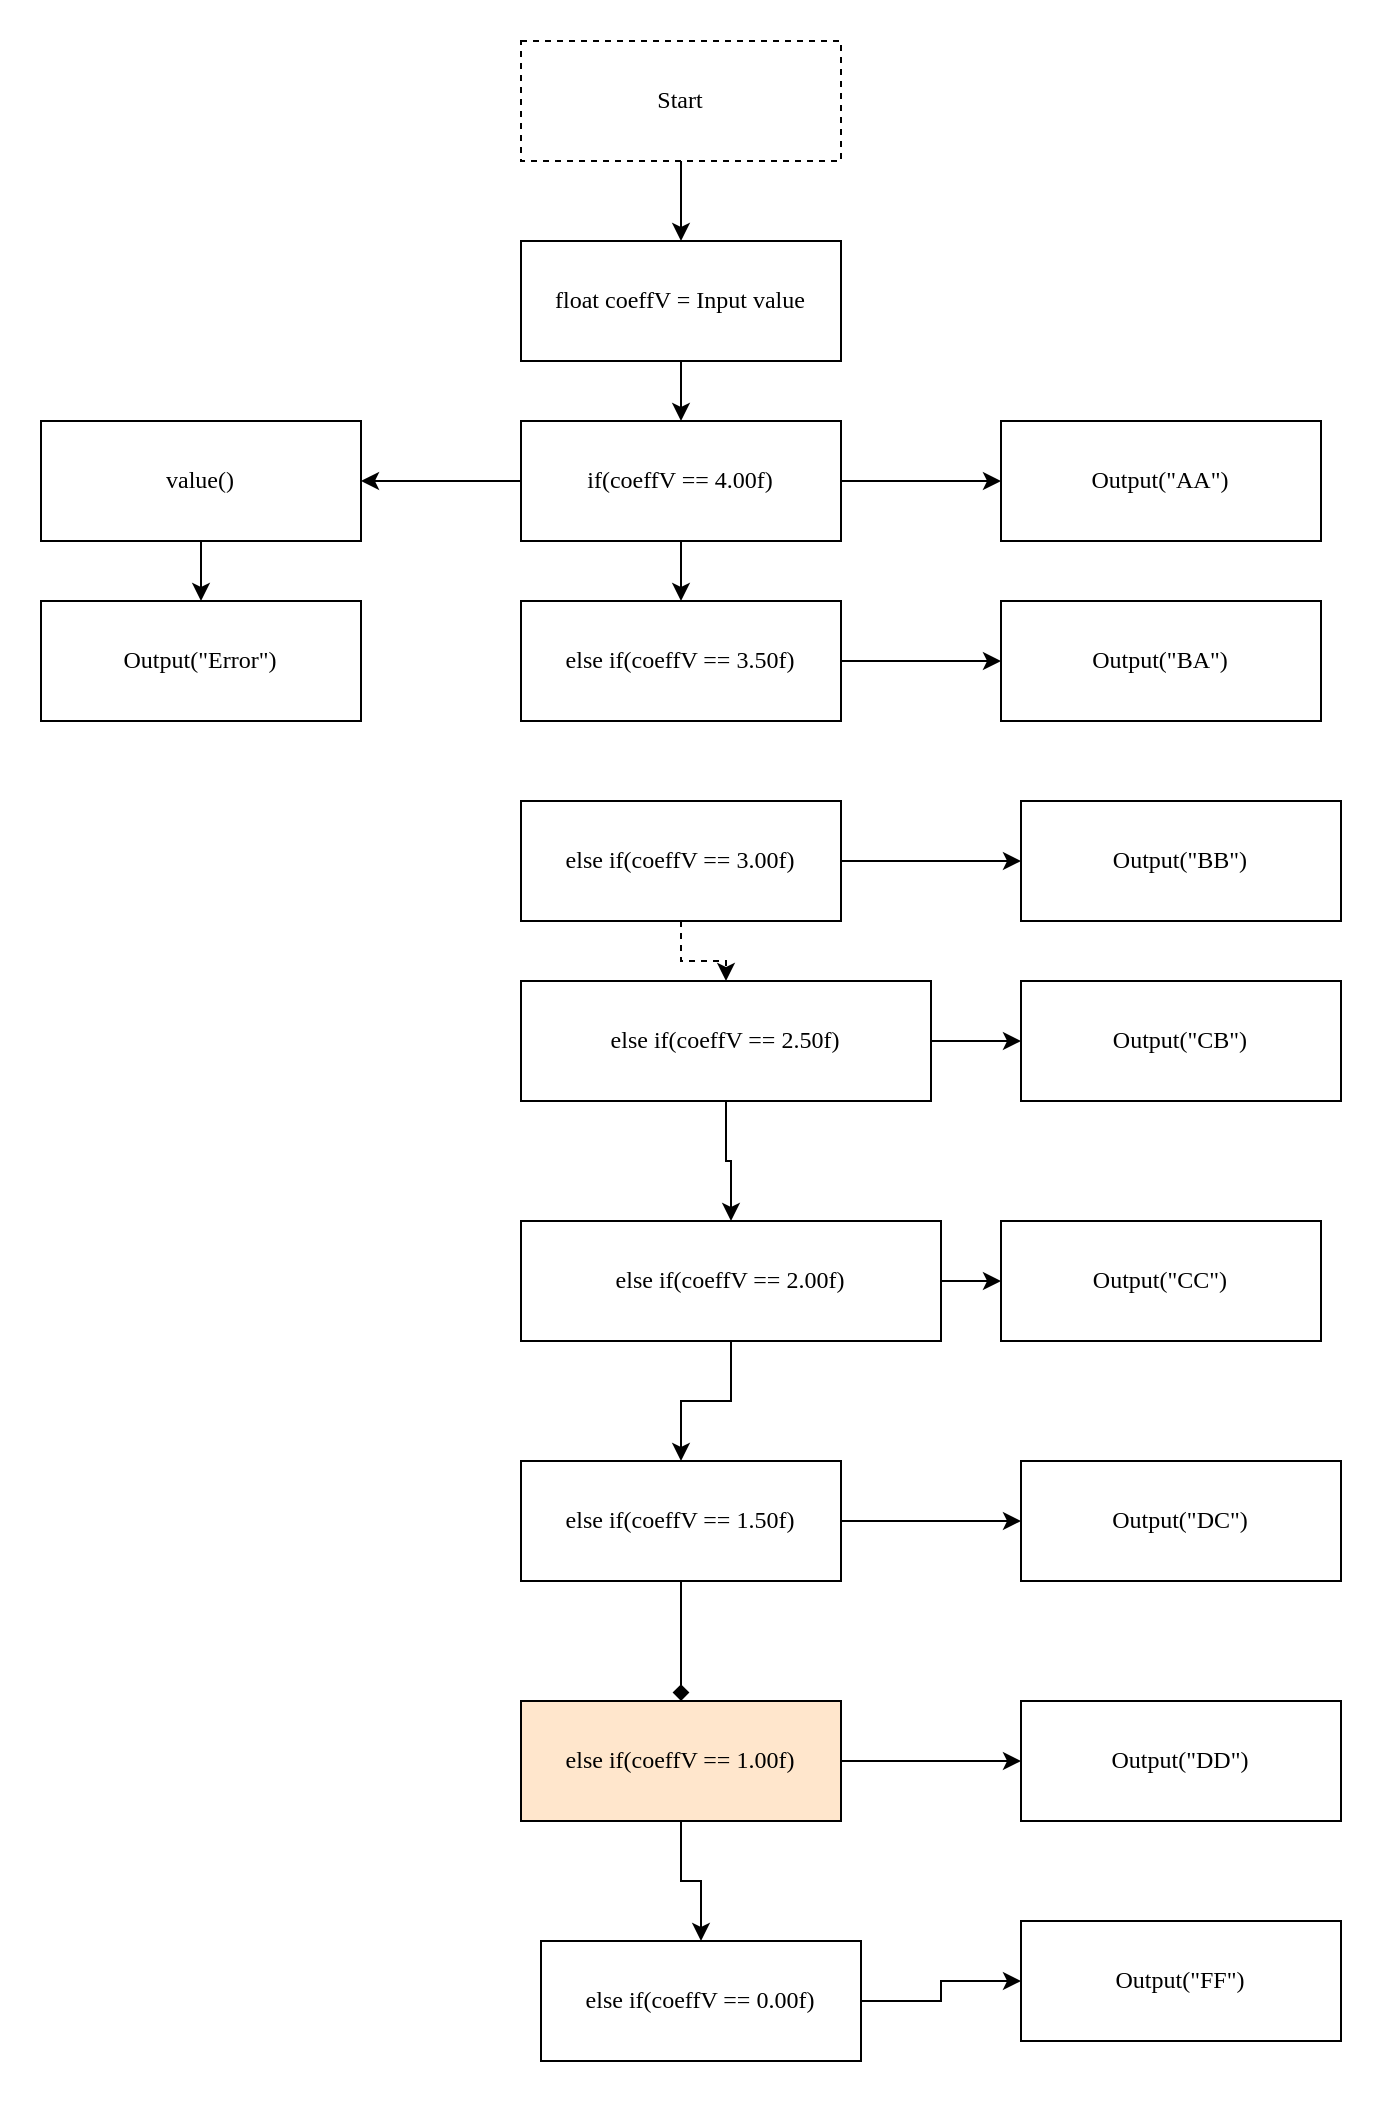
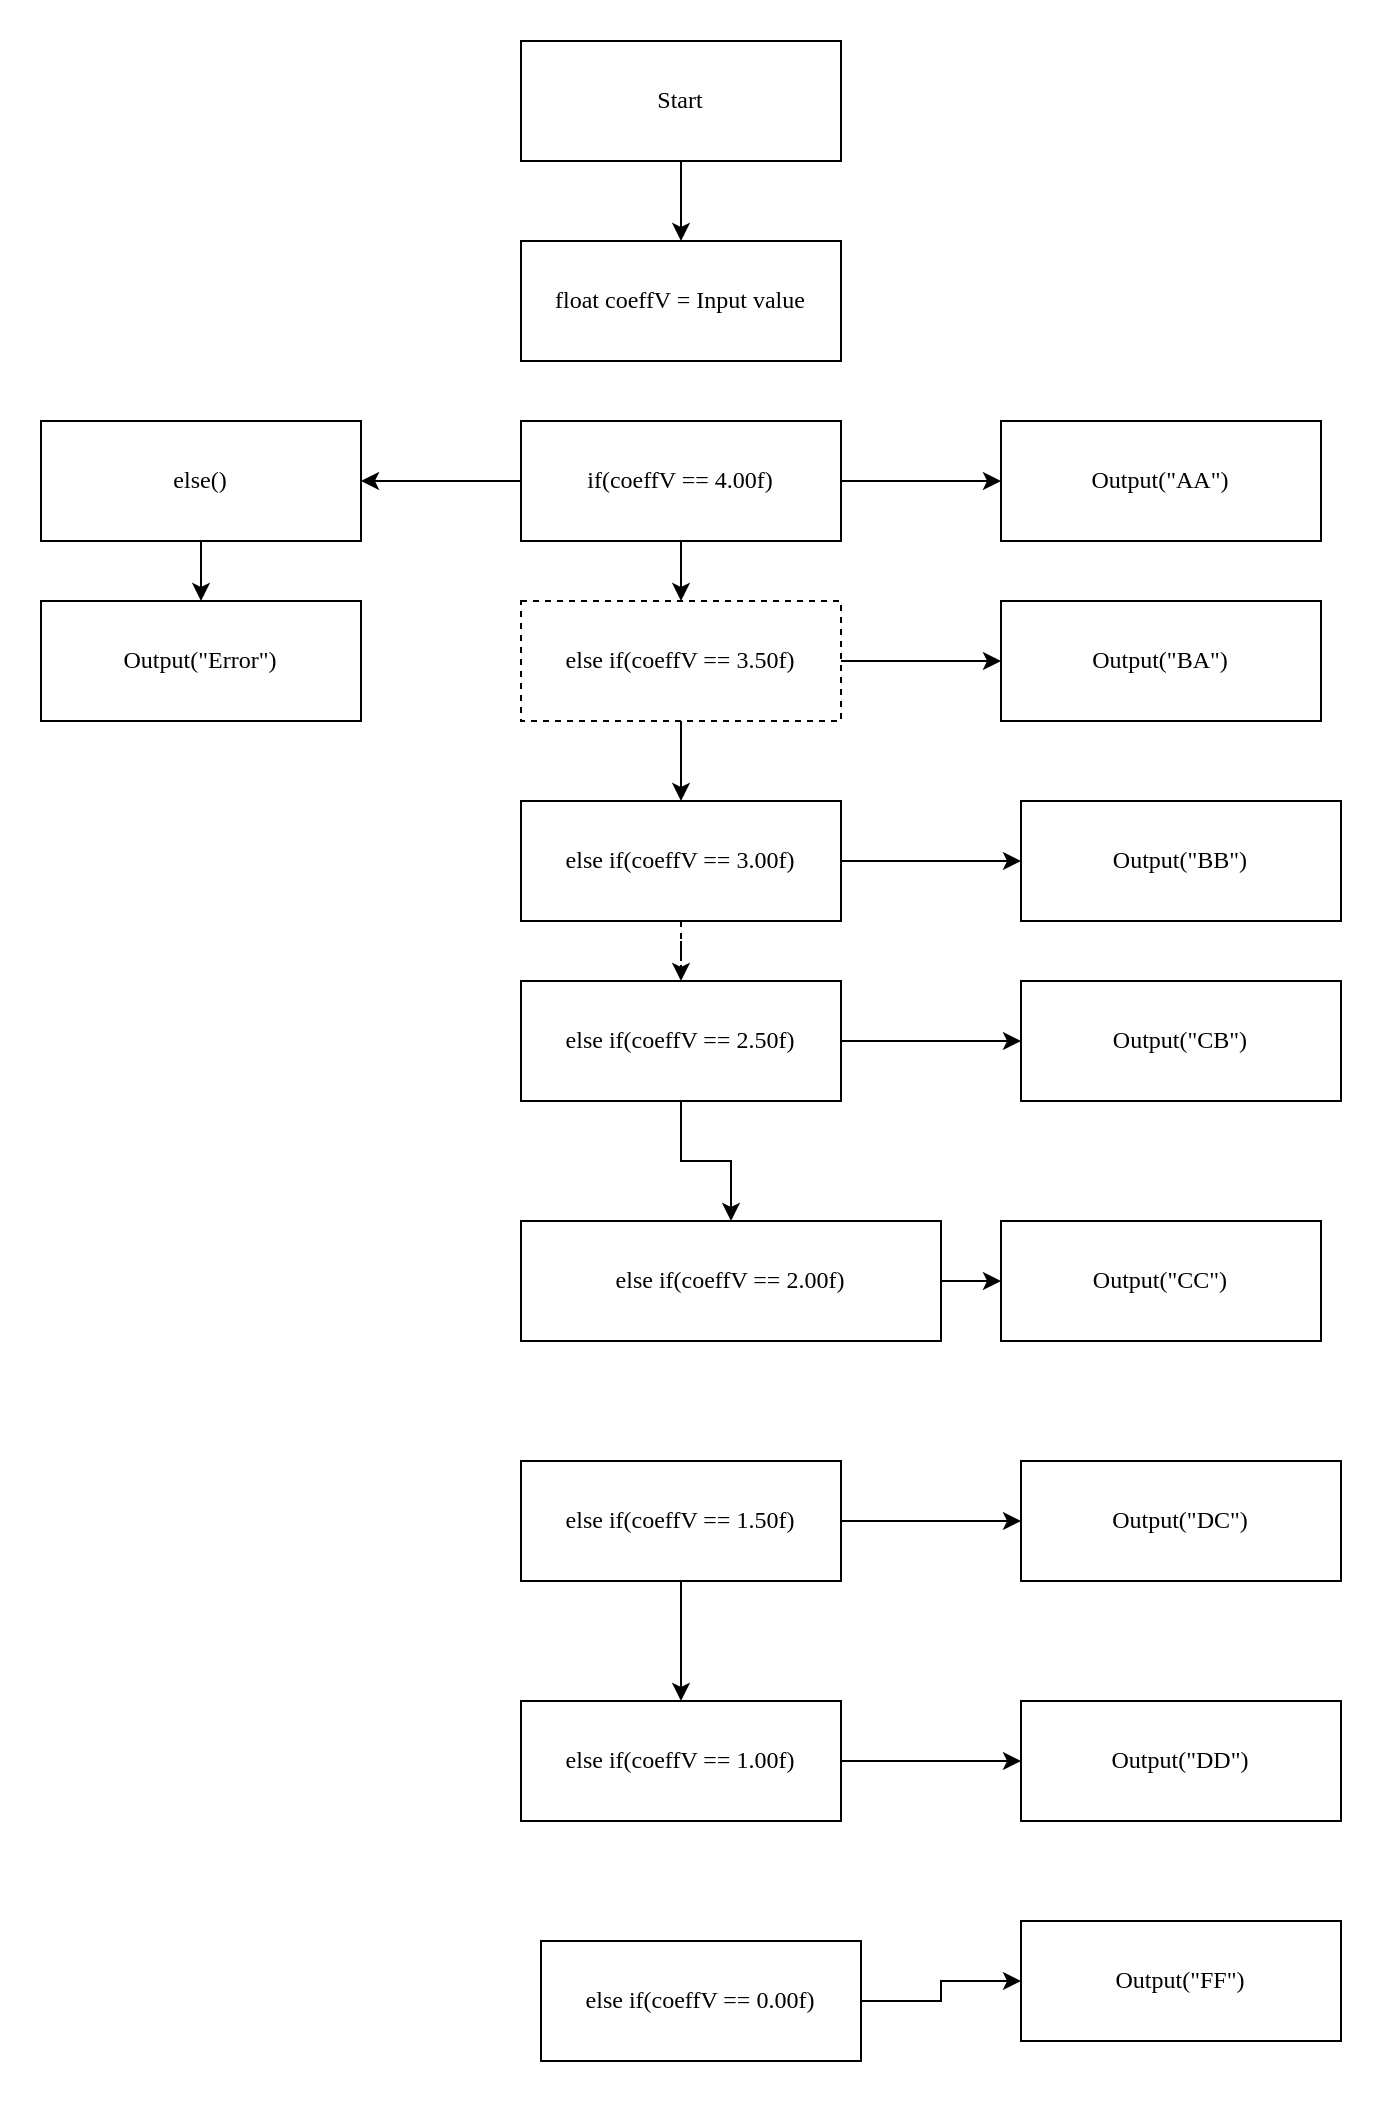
node "Start": style dashed -> solid
edge "float coeffV = Input value" -> "if(coeffV == 4.00f)": removed
node "value()": label "value()" -> "else()"
node "else if(coeffV == 3.50f)": style solid -> dashed
edge "else if(coeffV == 3.50f)" -> "else if(coeffV == 3.00f)": added
node "else if(coeffV == 2.50f)": size 410x120 -> 320x120
edge "else if(coeffV == 2.00f)" -> "else if(coeffV == 1.50f)": removed
edge "else if(coeffV == 1.50f)" -> "else if(coeffV == 1.00f)": arrowhead diamond -> classic
node "else if(coeffV == 1.00f)": fillcolor #ffe6cc -> #ffffff
edge "else if(coeffV == 1.00f)" -> "else if(coeffV == 0.00f)": removed
